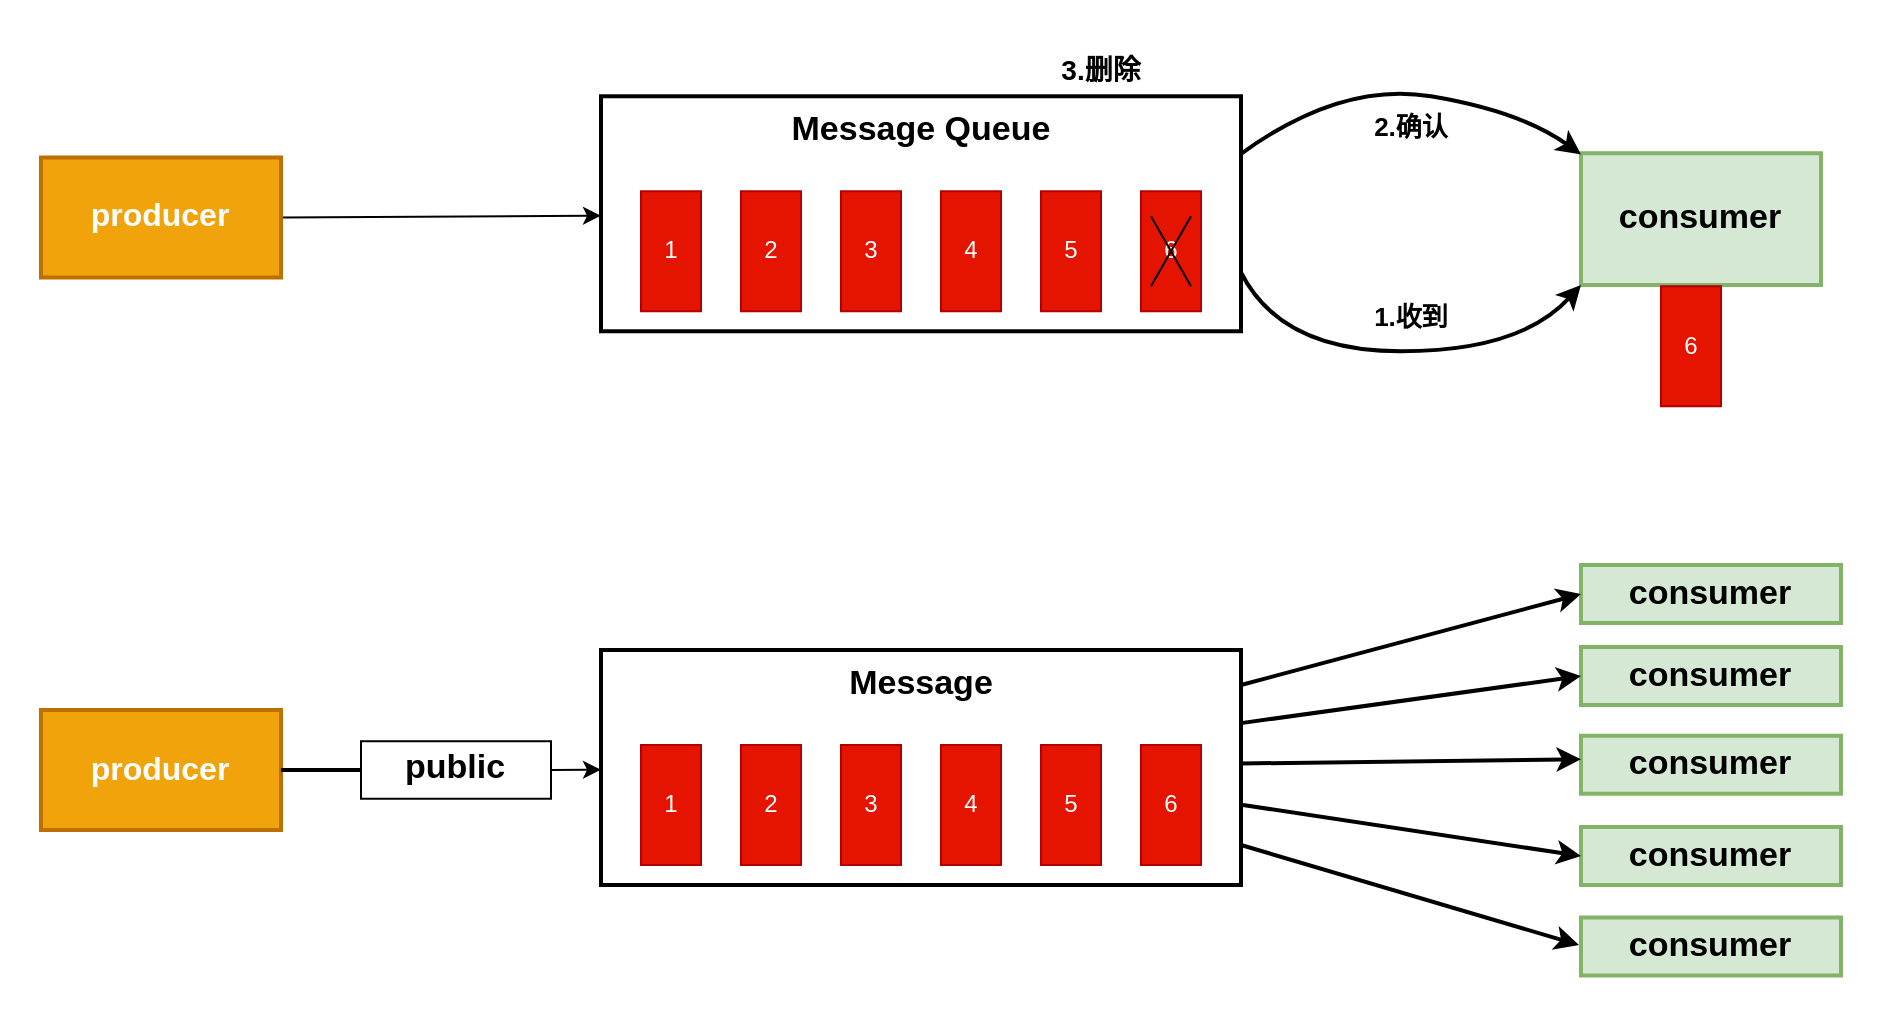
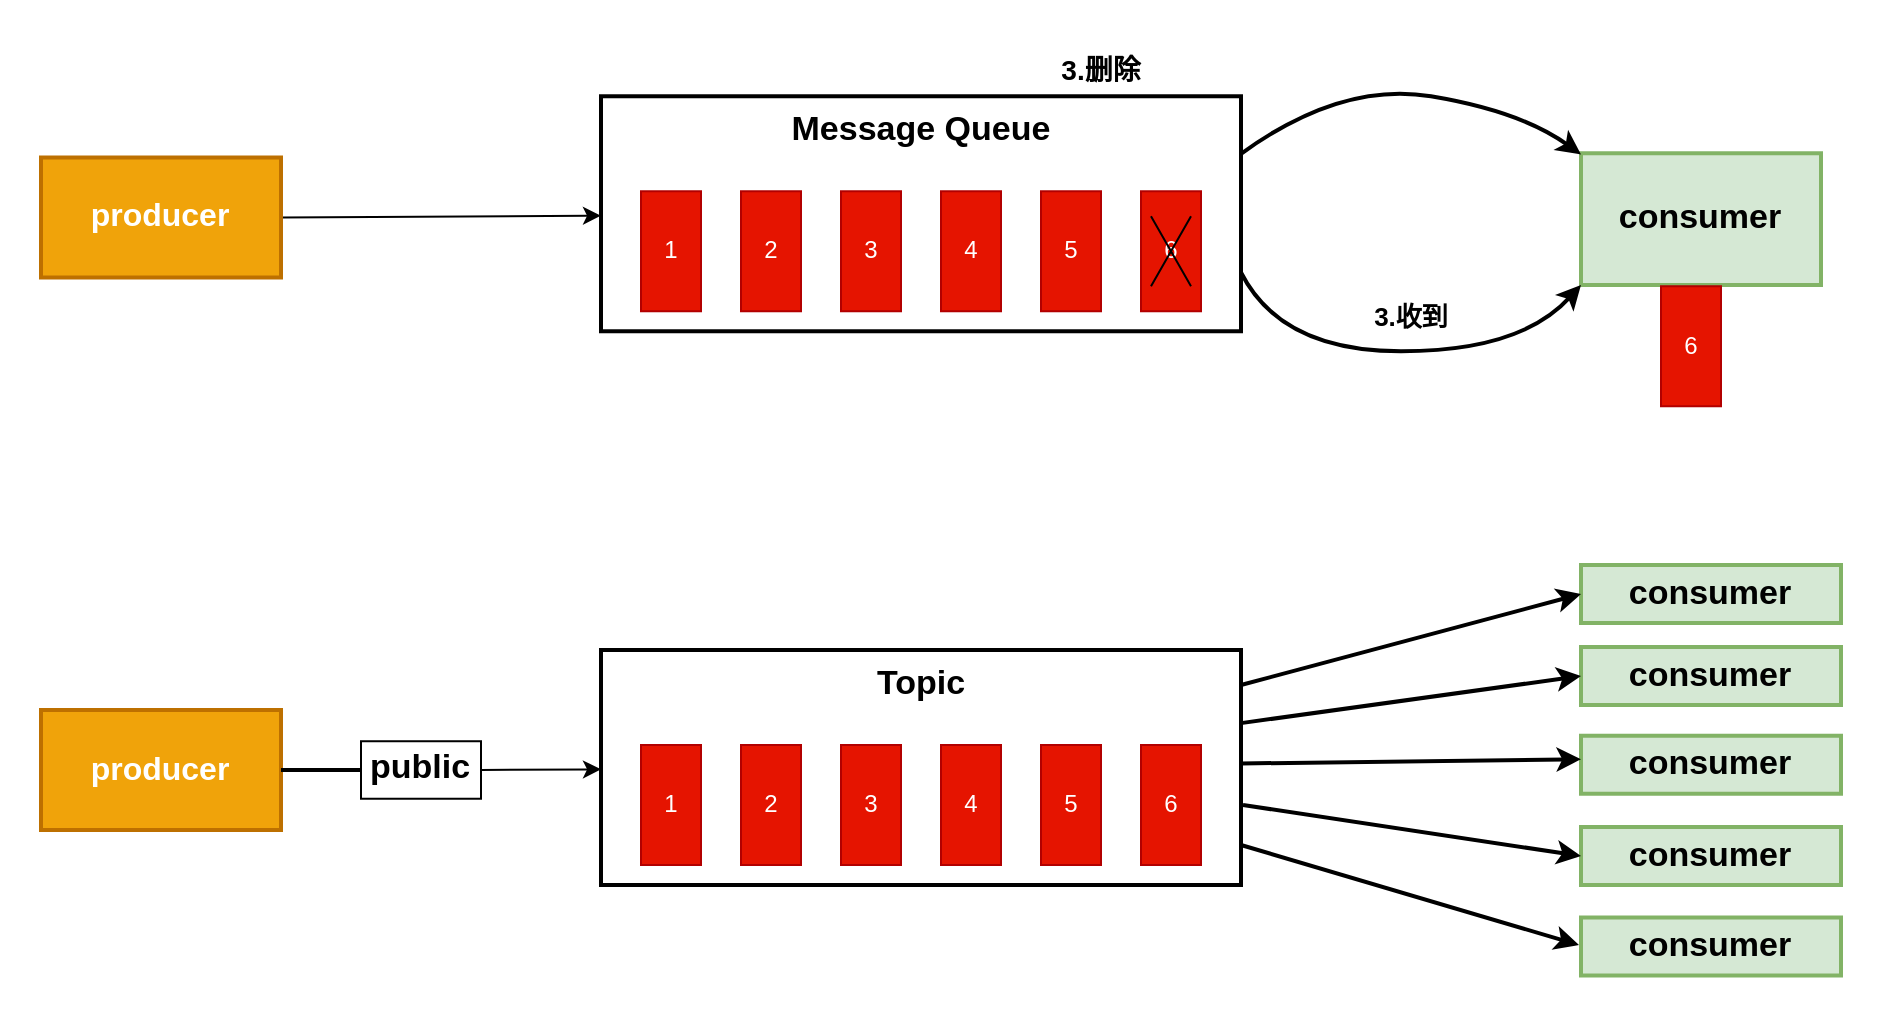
node "2.确认": removed
node "1.收到": label "1.收到" -> "3.收到"
node "Message": label "Message" -> "Topic"
node "public": size 190x58 -> 120x58
